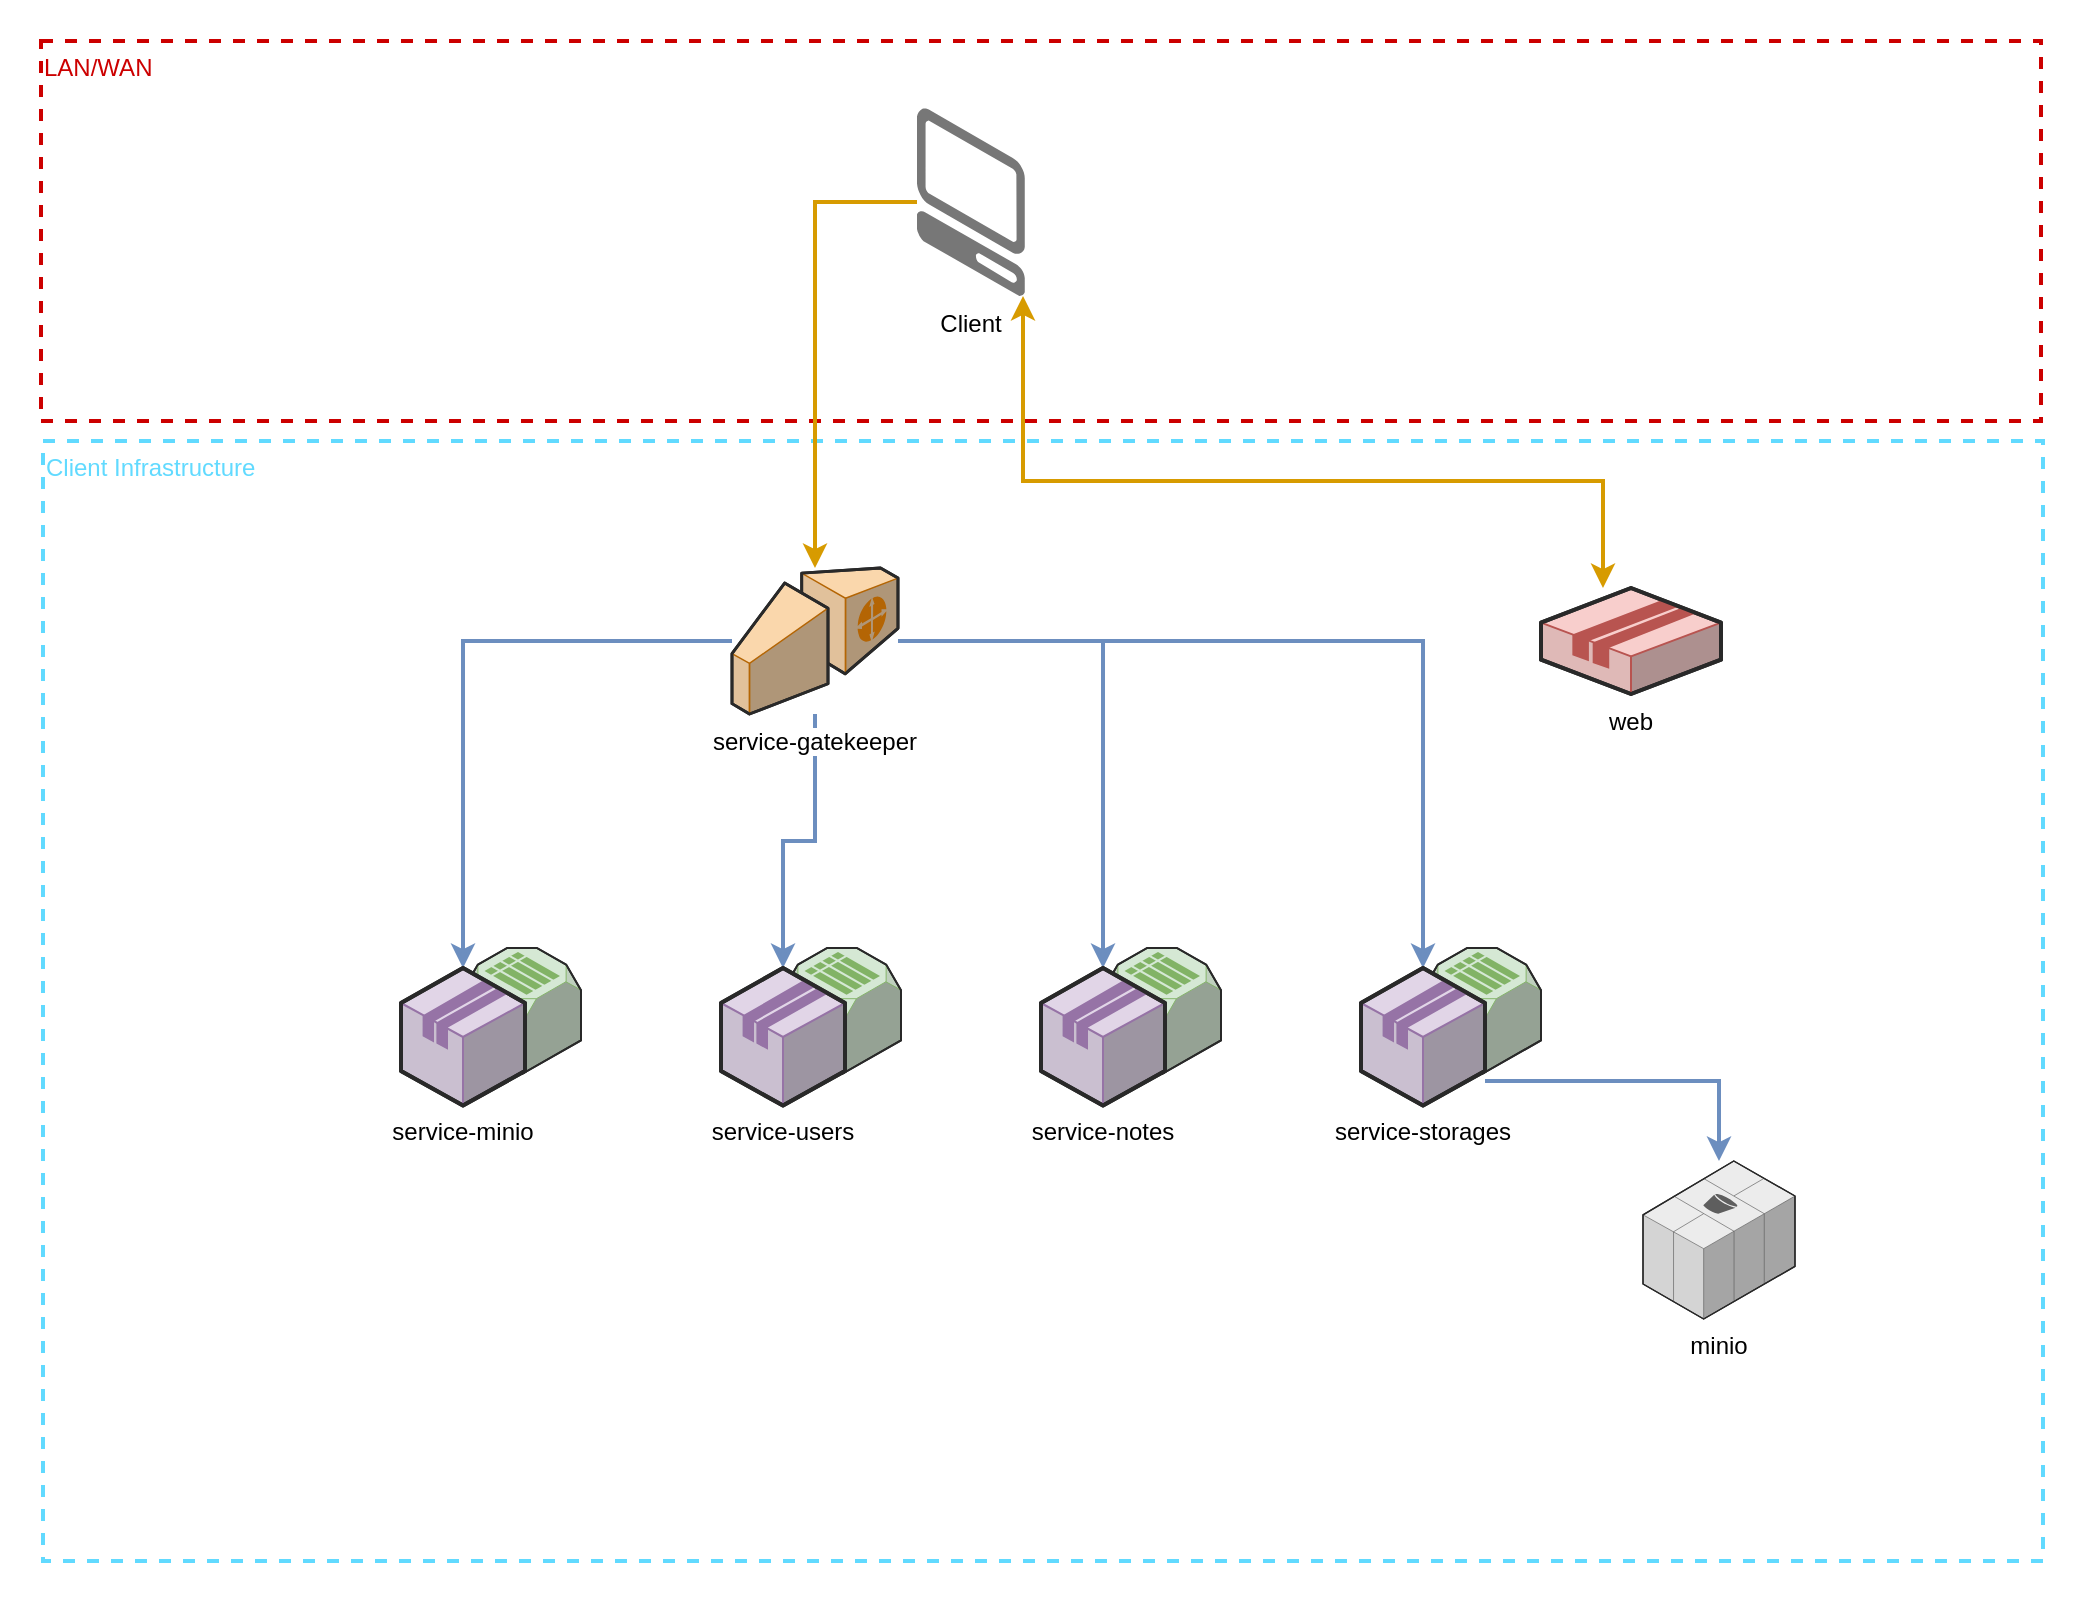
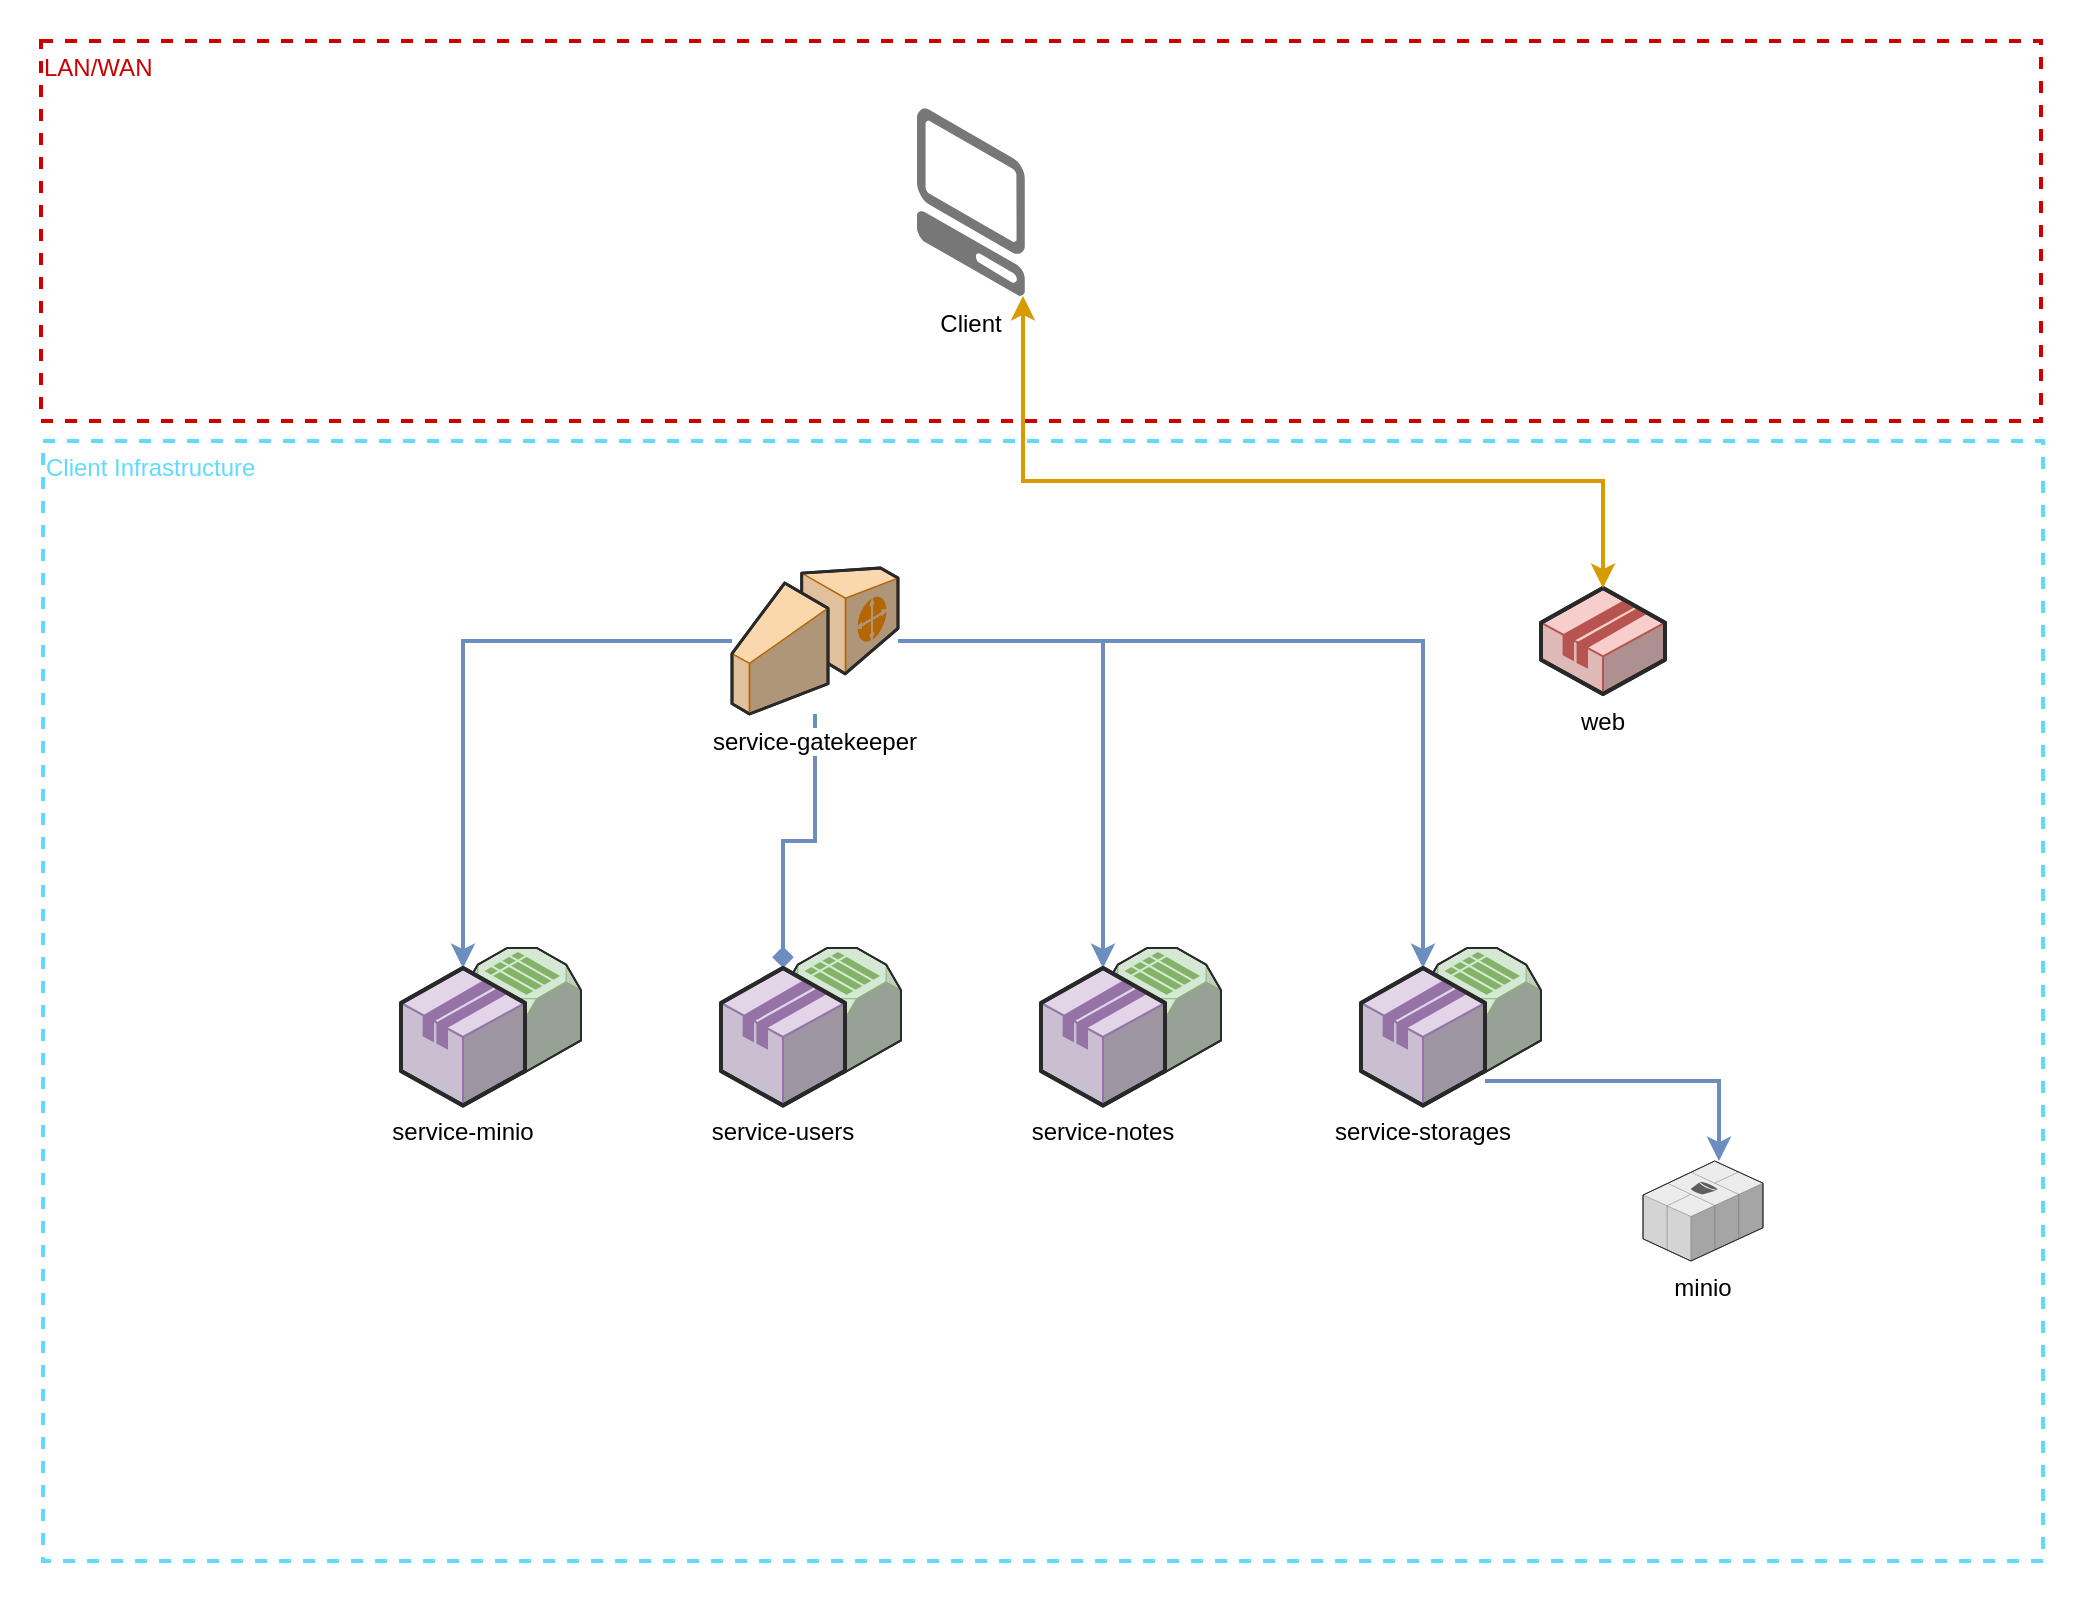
edge "Client" -> "service-gatekeeper": removed
node "web": size 180x106 -> 124x106
edge "service-gatekeeper" -> "service-users": arrowhead classic -> diamond
node "minio": size 152x158 -> 120x100
